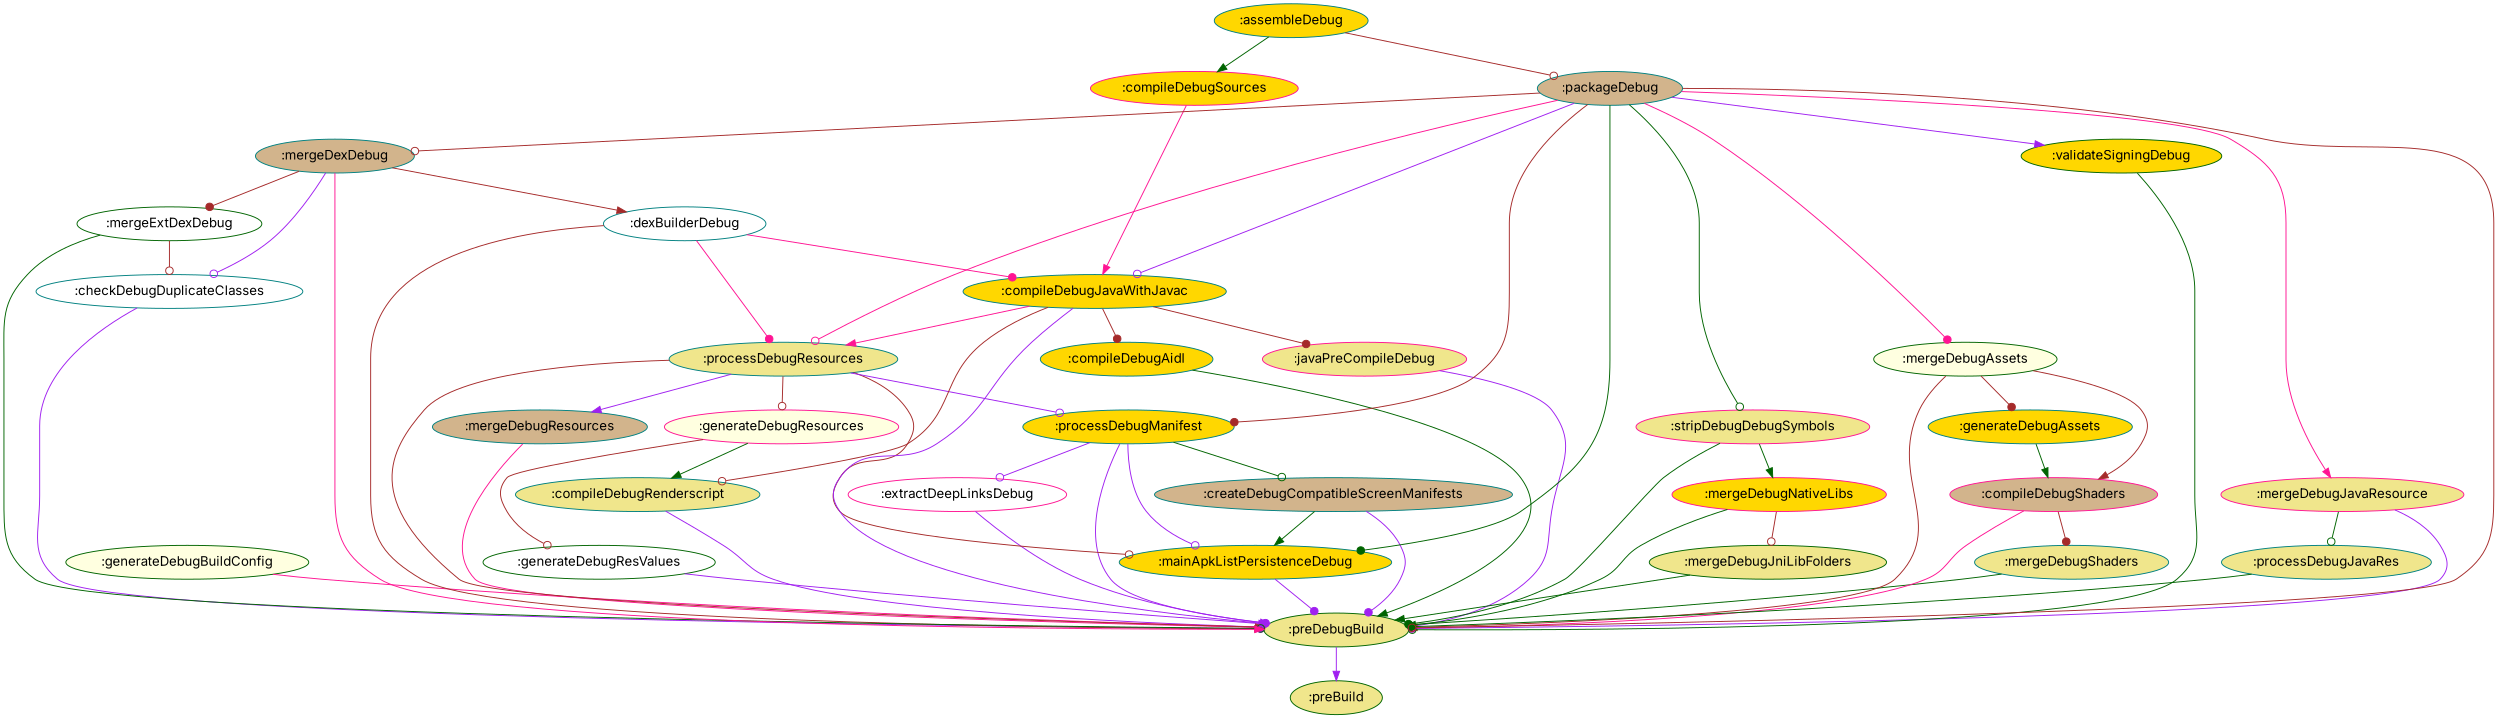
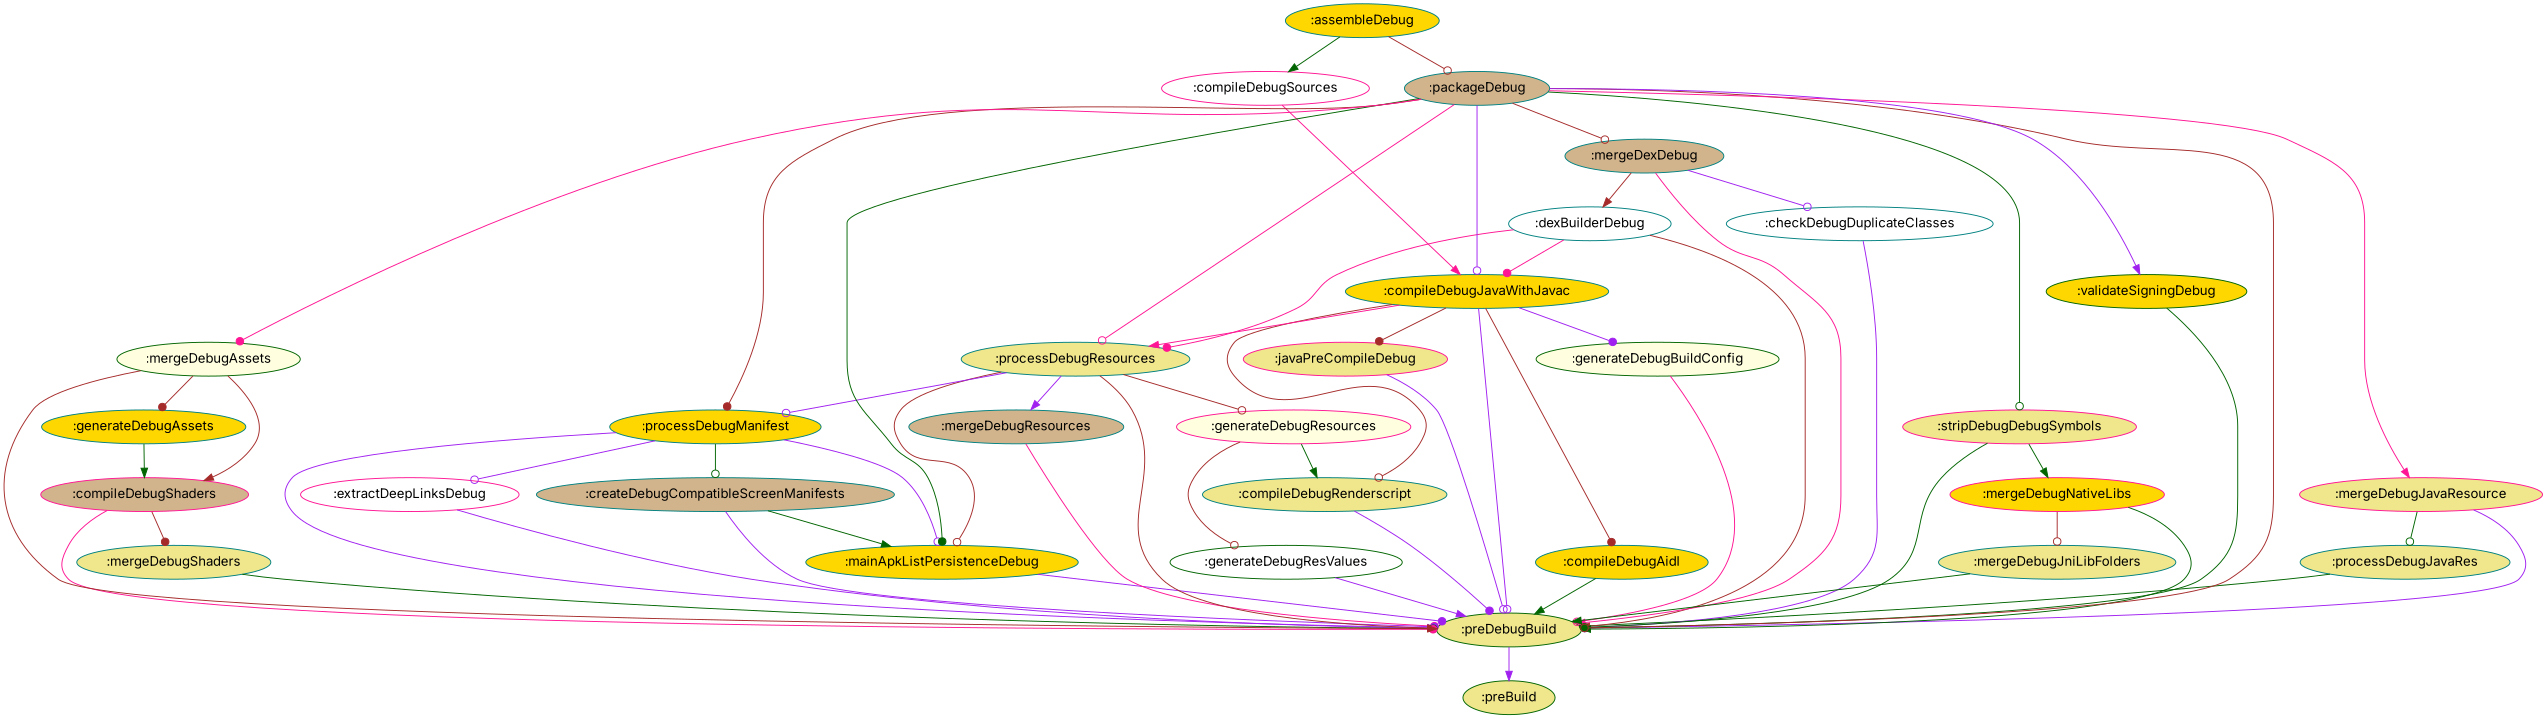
node ":compileDebugSources": fillcolor gold -> white
node ":mergeExtDexDebug": removed
edge ":compileDebugJavaWithJavac" -> ":generateDebugBuildConfig": added
node ":mergeDebugJniLibFolders": color darkgreen -> teal
